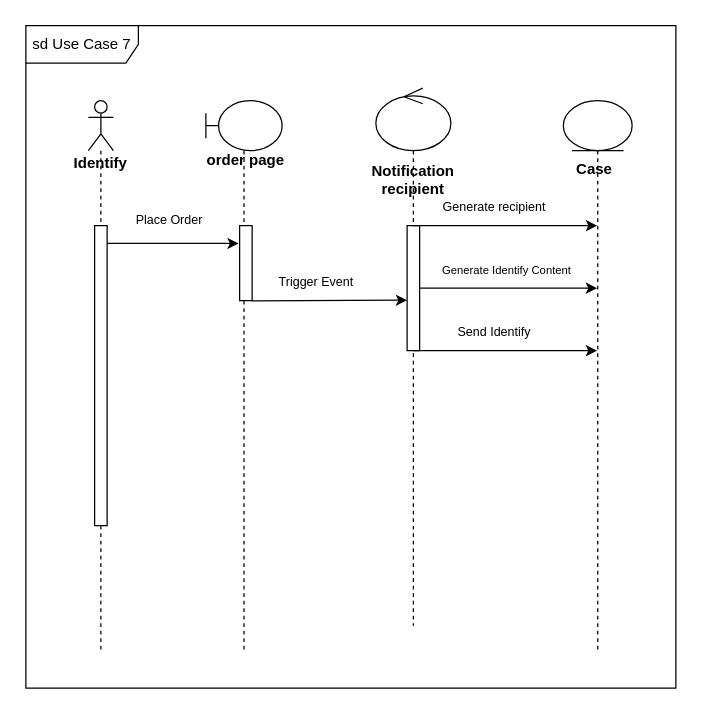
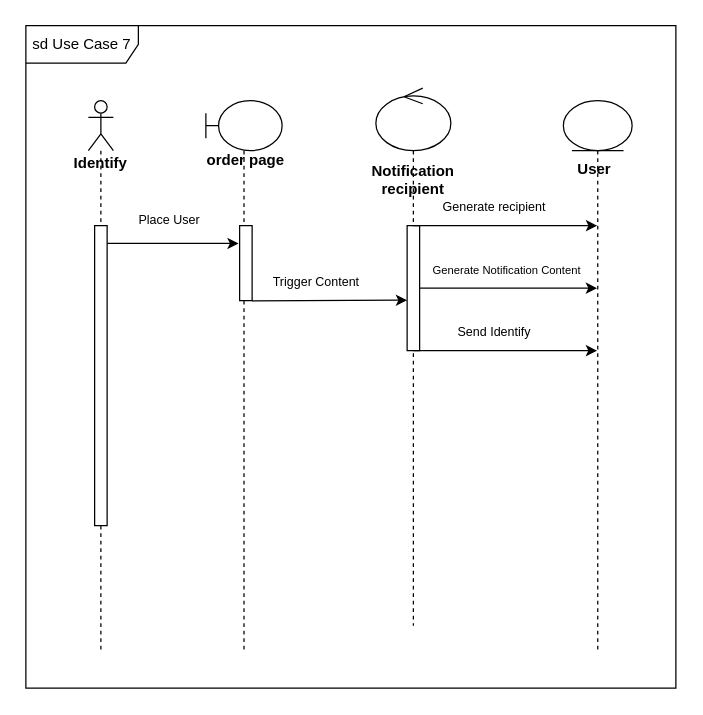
node "Case": label "Case" -> "User"
node "Place Order": label "Place Order" -> "Place User"
node "Generate Identify Content": label "Generate Identify Content" -> "Generate Notification Content"
node "Trigger Event": label "Trigger Event" -> "Trigger Content"
